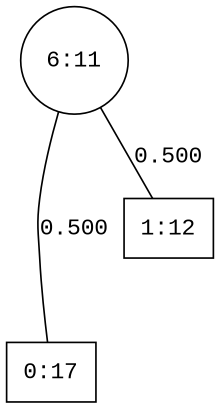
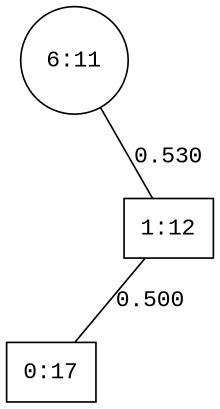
edge "6:11" -- "1:12": label "0.500" -> "0.530"
edge "6:11" -- "0:17": now "1:12" -- "0:17"
